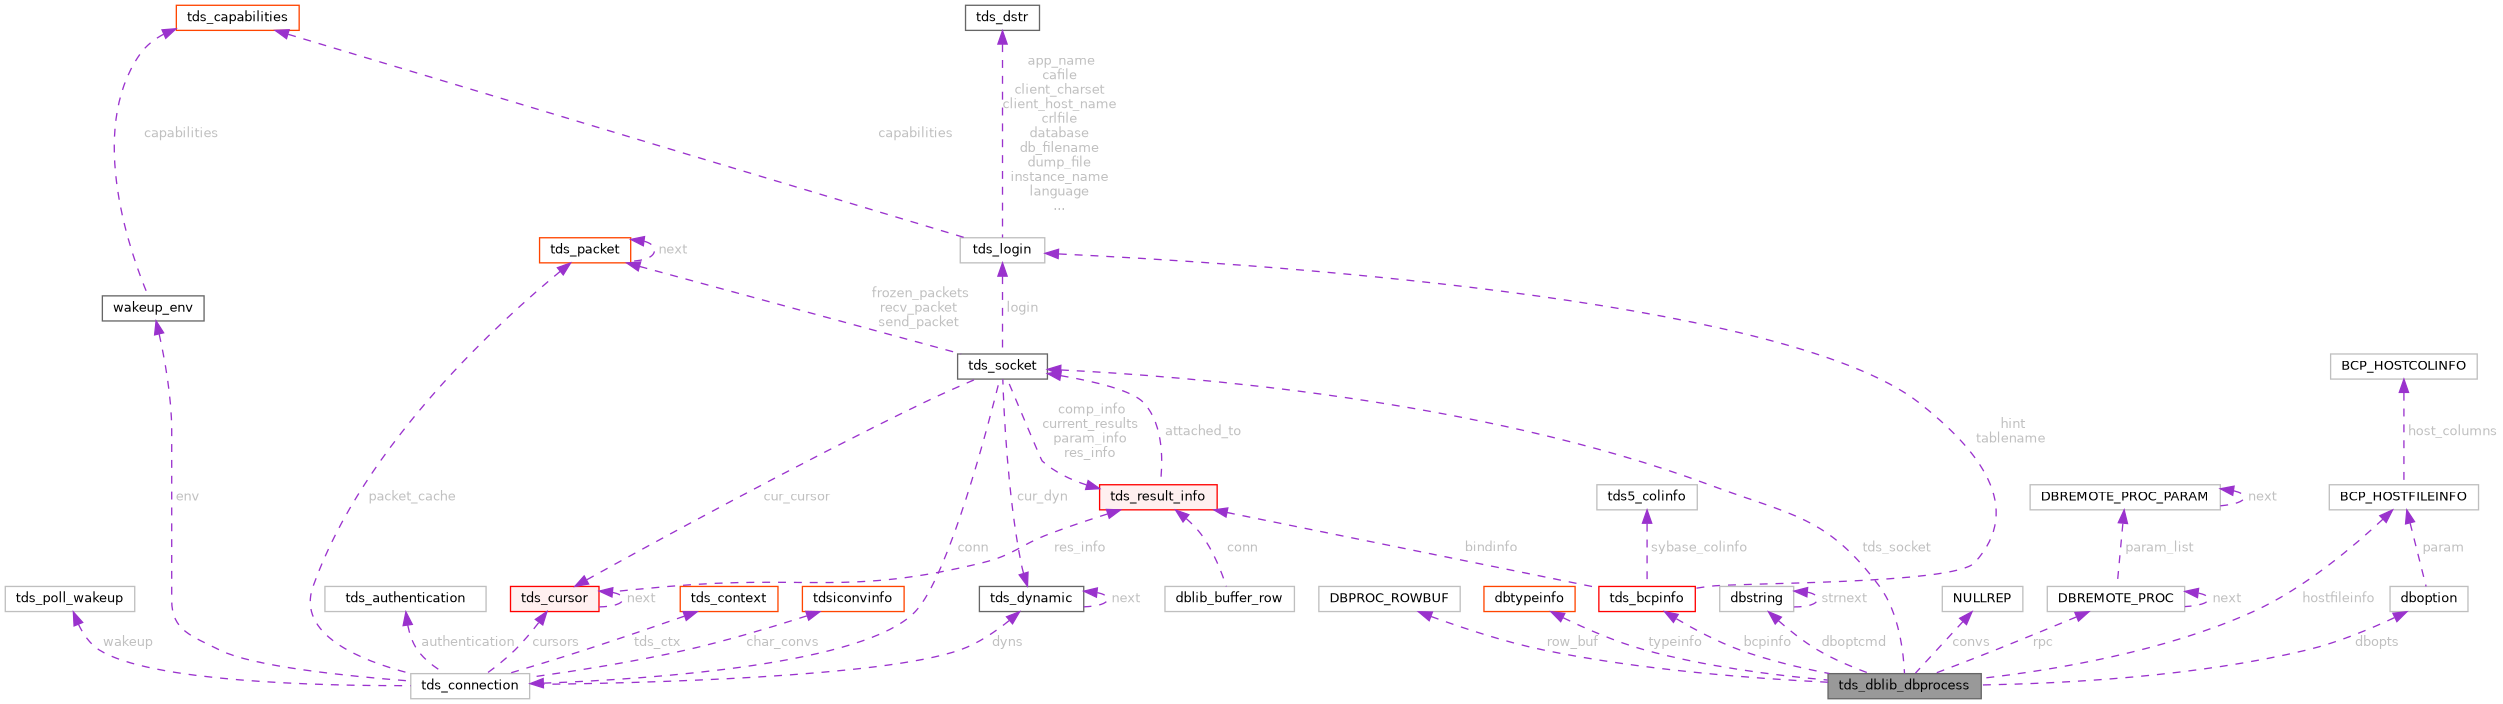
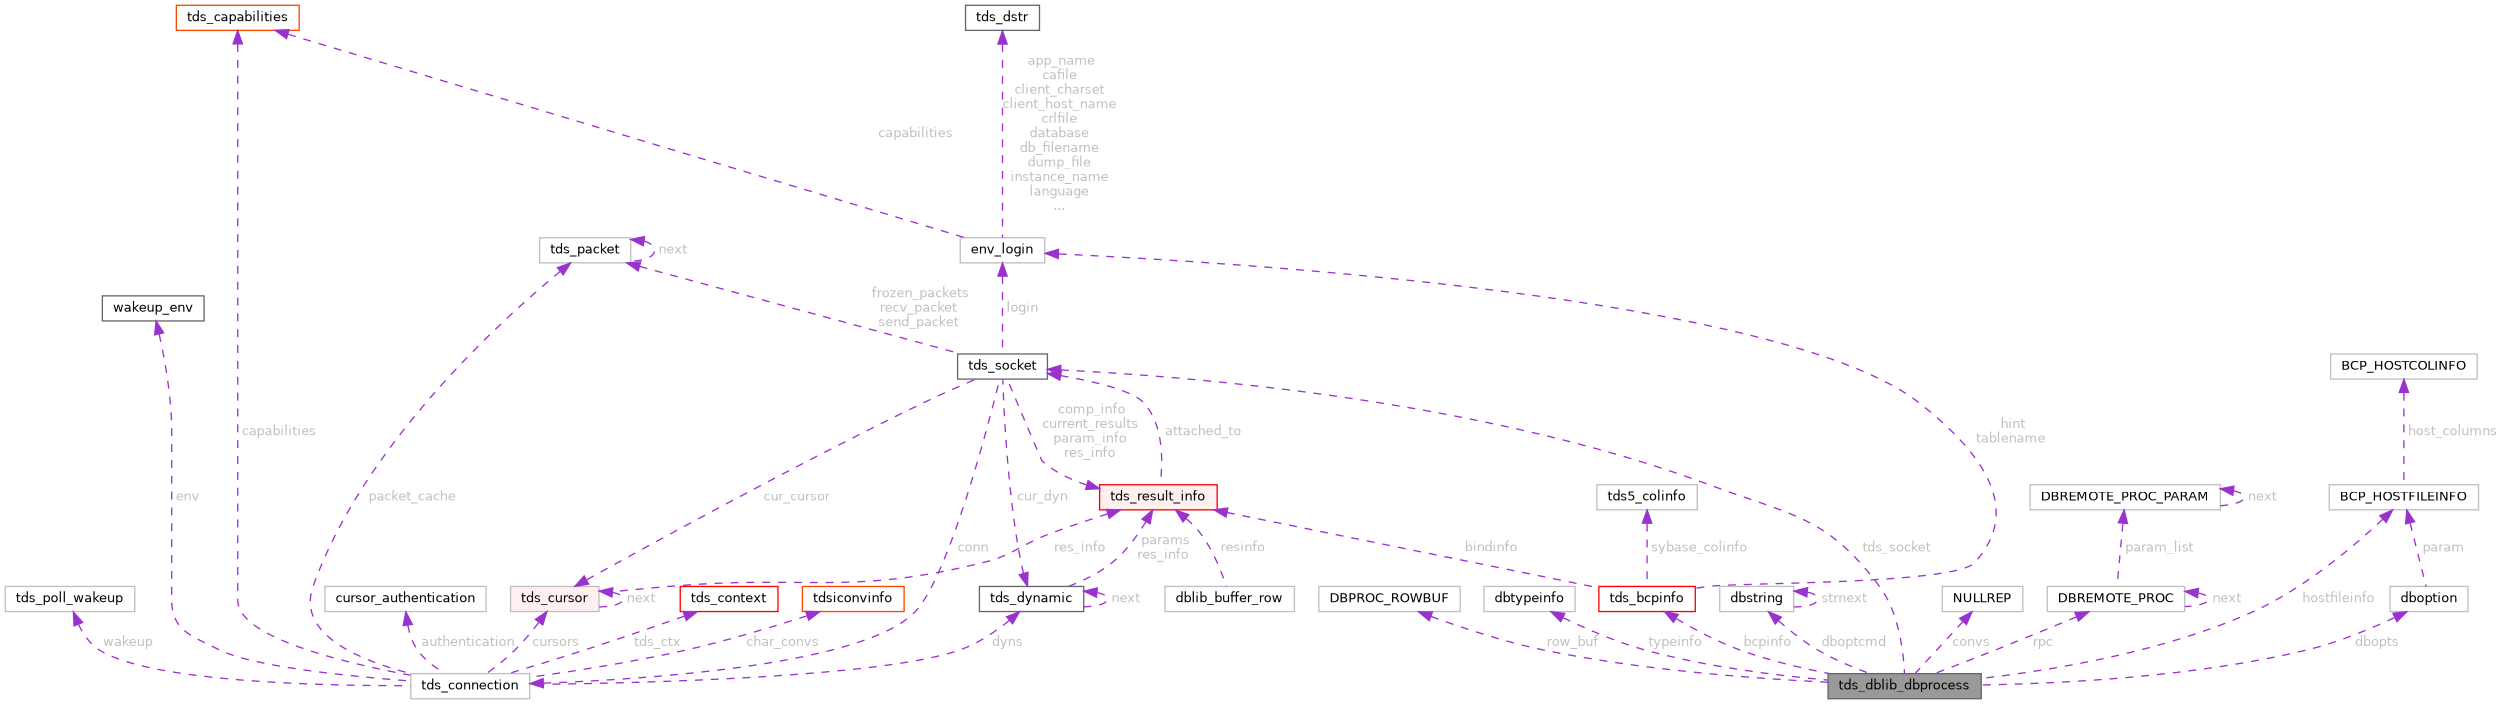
edge "wakeup_env" -> "tds_capabilities": now "tds_connection" -> "tds_capabilities"
node "tds_packet": color orangered -> grey75
node "tds_login": label "tds_login" -> "env_login"
edge "dblib_buffer_row" -> "tds_result_info": label " conn" -> " resinfo"
edge "tds_dynamic" -> "tds_result_info": added, label "params res_info"
node "tds_authentication": label "tds_authentication" -> "cursor_authentication"
node "tds_cursor": color red -> grey75
node "tds_context": color orangered -> red
node "dbtypeinfo": color orangered -> grey75
